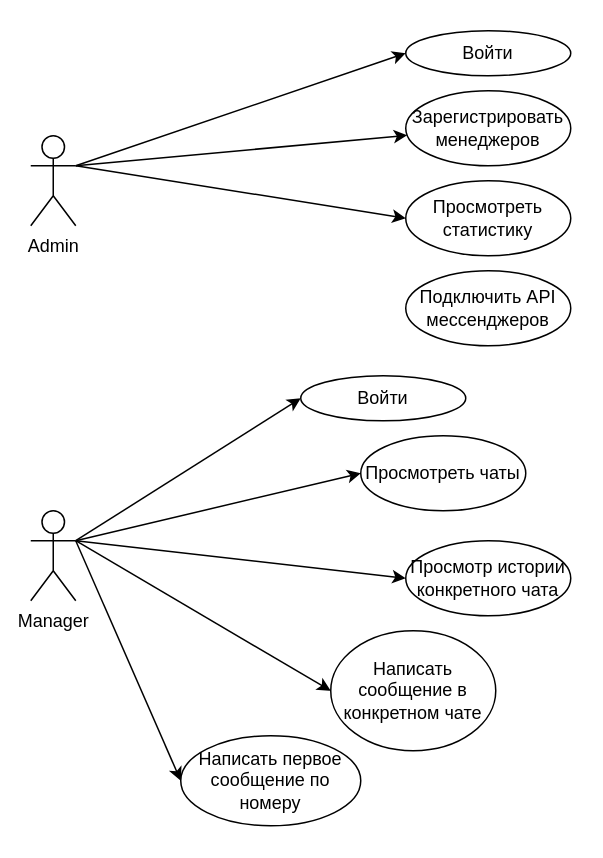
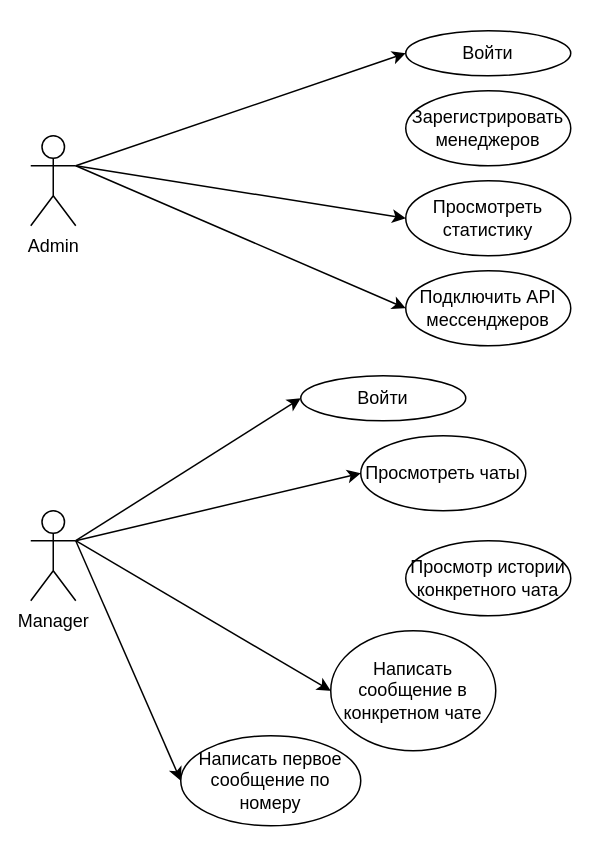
edge "Admin" -> "Зарегистрировать менеджеров": now "Admin" -> "Подключить API мессенджеров"
edge "Manager" -> "Просмотр истории конкретного чата": removed
